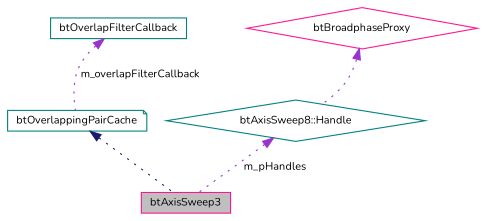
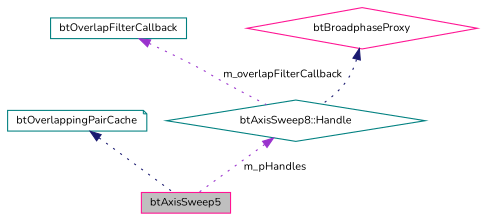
edge "btOverlappingPairCache" -> "btOverlapFilterCallback": now "btAxisSweep8::Handle" -> "btOverlapFilterCallback"
edge "btAxisSweep8::Handle" -> "btBroadphaseProxy": color darkorchid3 -> midnightblue
node "btAxisSweep3": label "btAxisSweep3" -> "btAxisSweep5"
